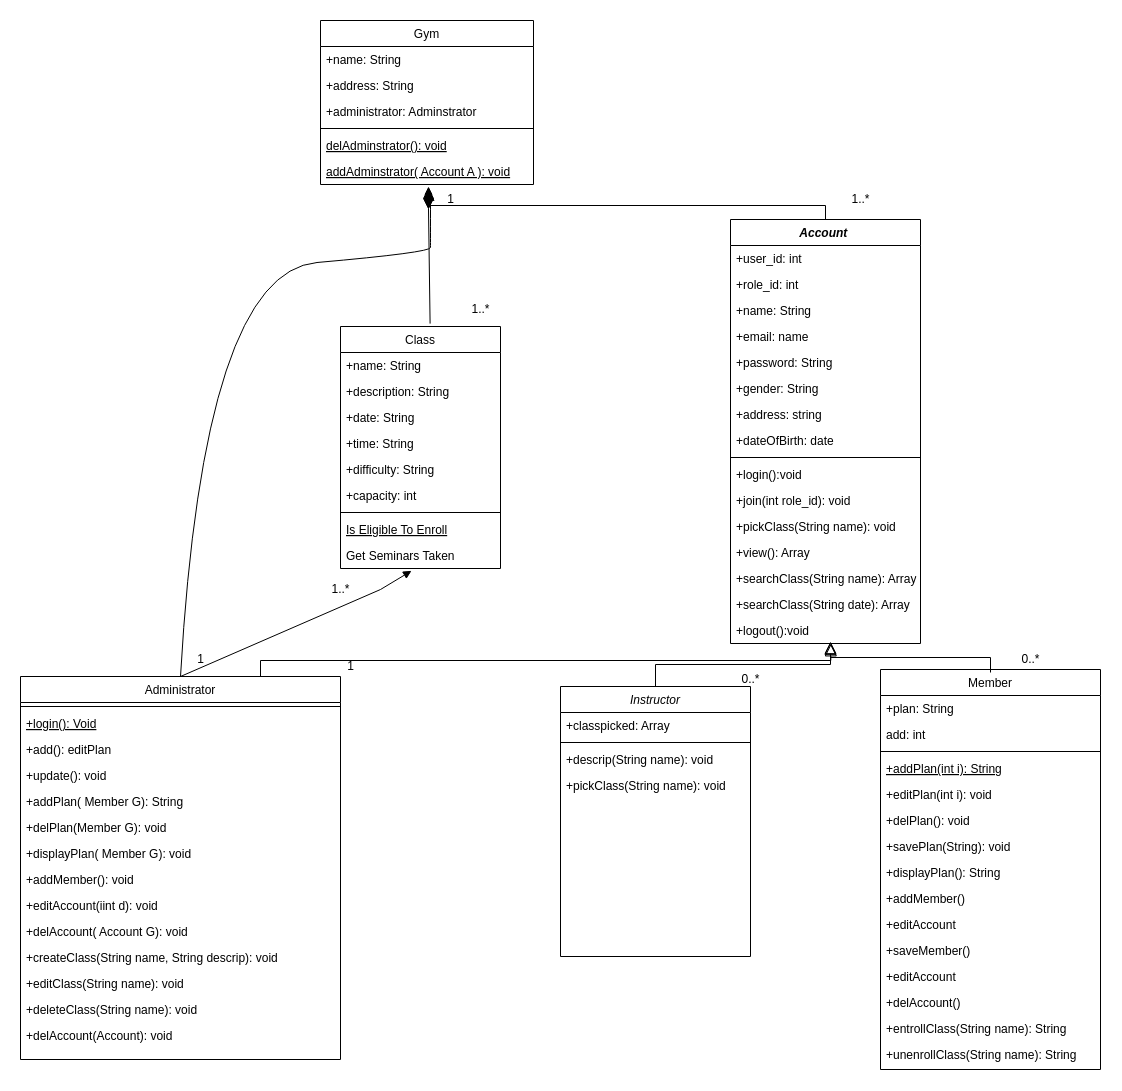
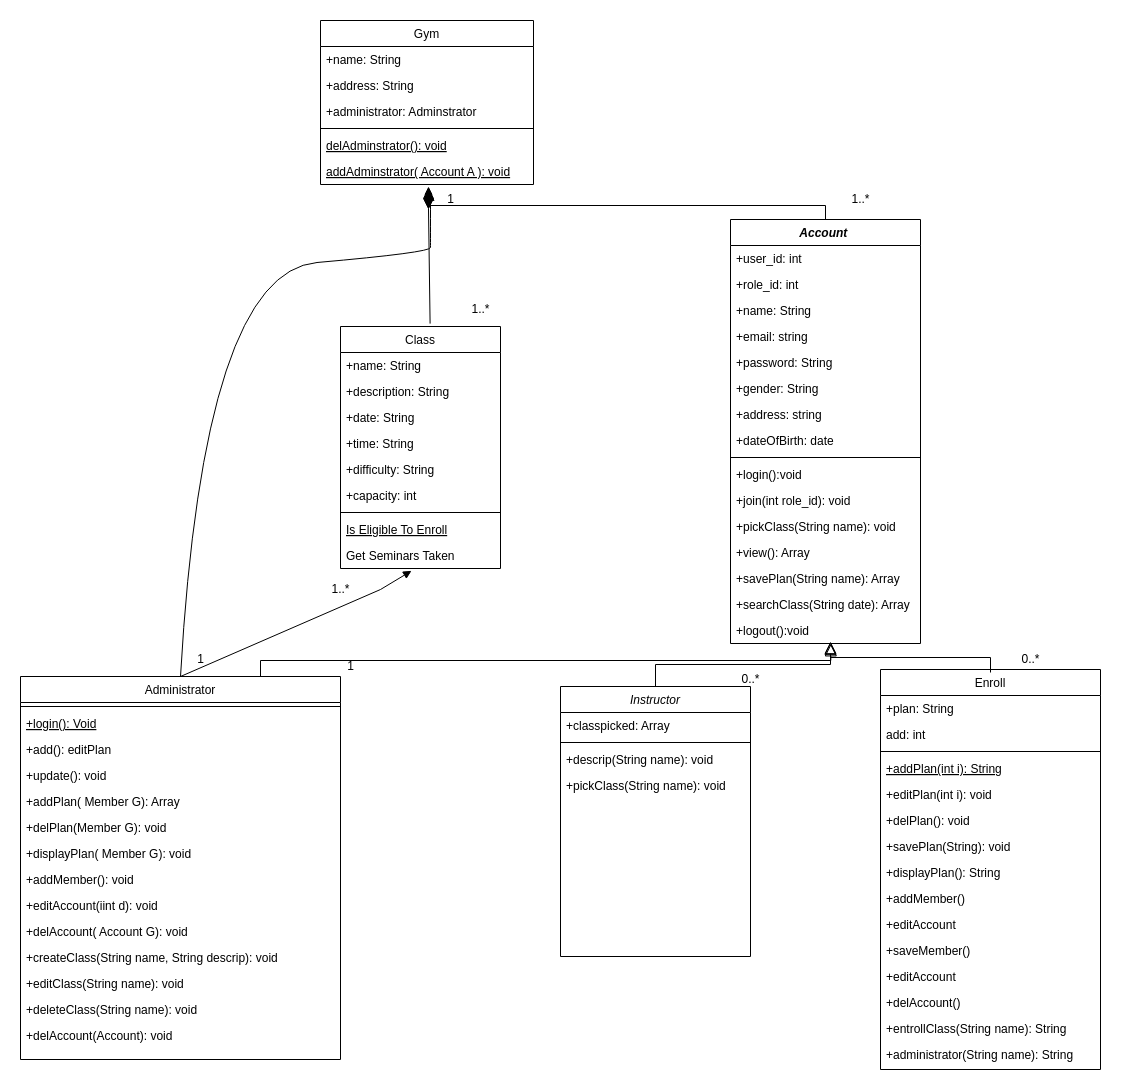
node "+email: name": label "+email: name" -> "+email: string"
node "+searchClass(String name): Array": label "+searchClass(String name): Array" -> "+savePlan(String name): Array"
node "Member": label "Member" -> "Enroll"
node "+addPlan( Member G): String": label "+addPlan( Member G): String" -> "+addPlan( Member G): Array"
node "+unenrollClass(String name): String": label "+unenrollClass(String name): String" -> "+administrator(String name): String"
